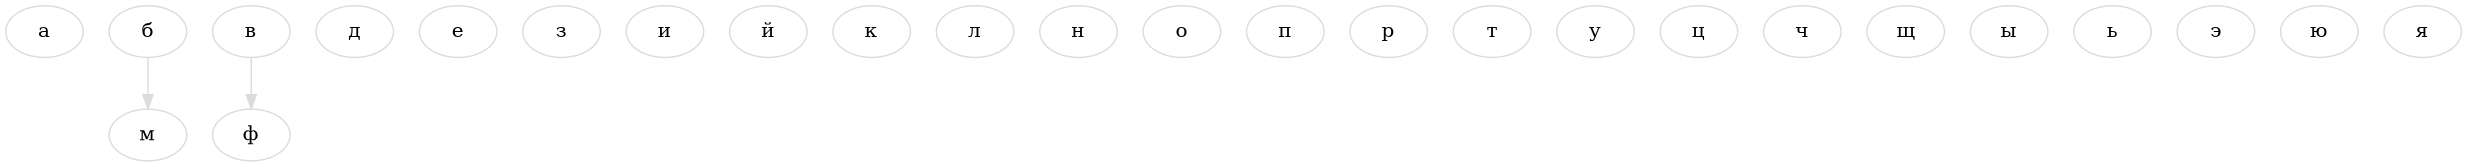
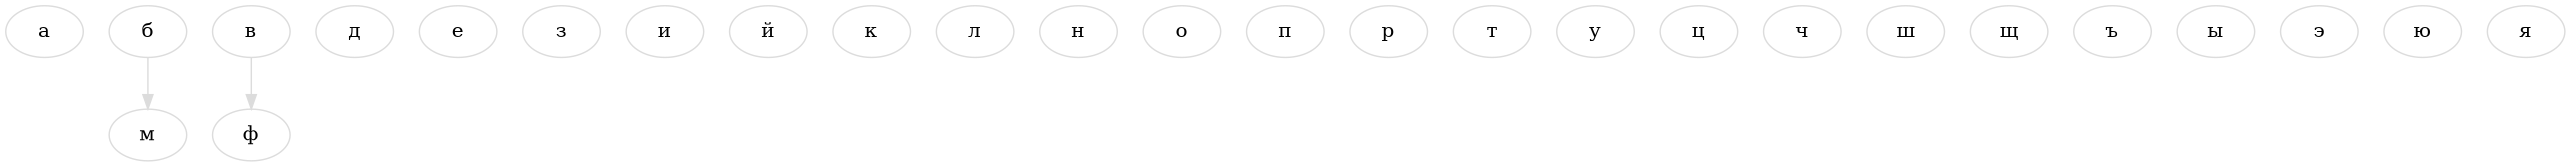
node "ш": added
node "ъ": added
node "ь": removed
